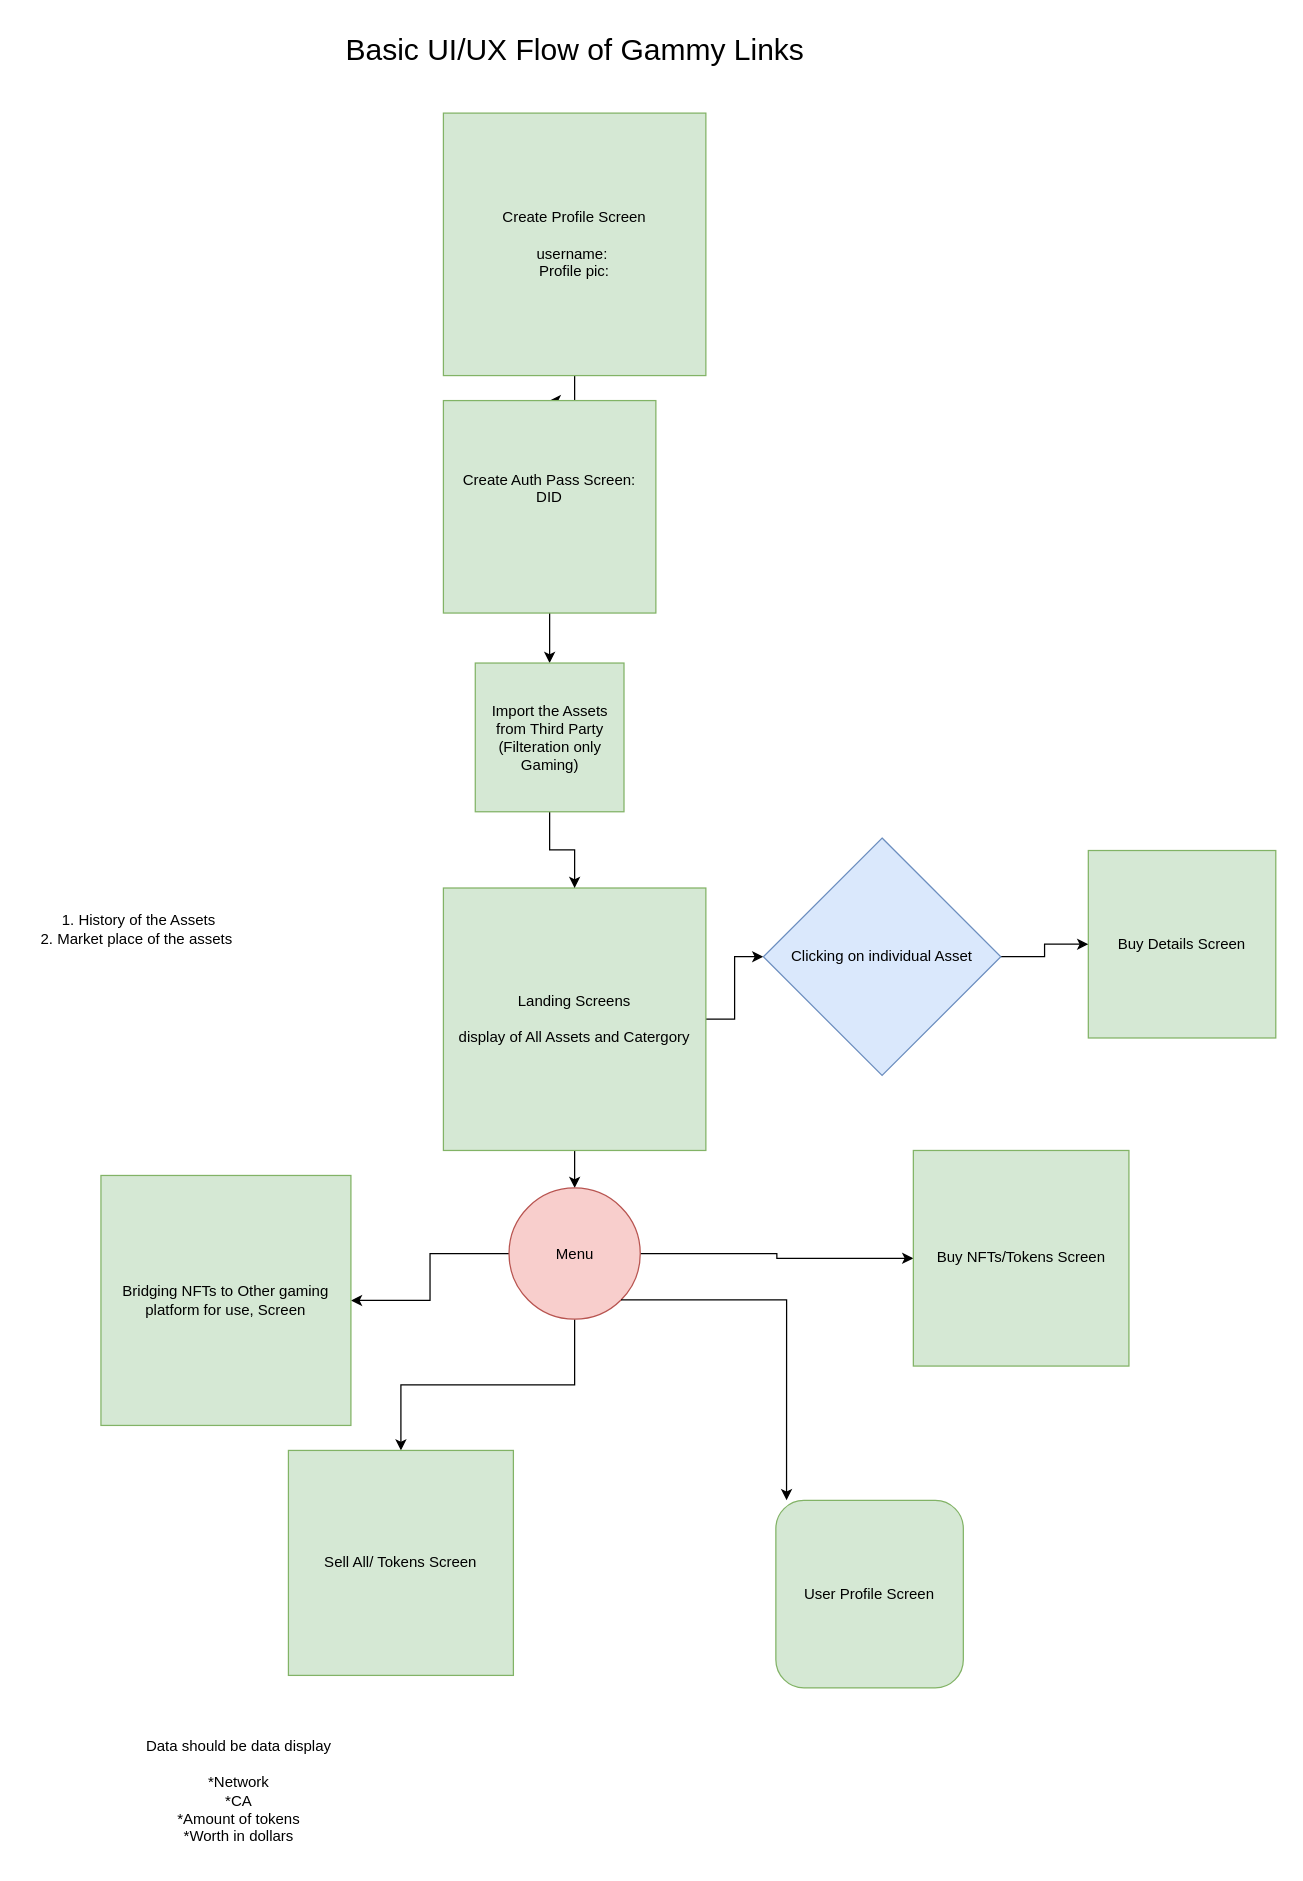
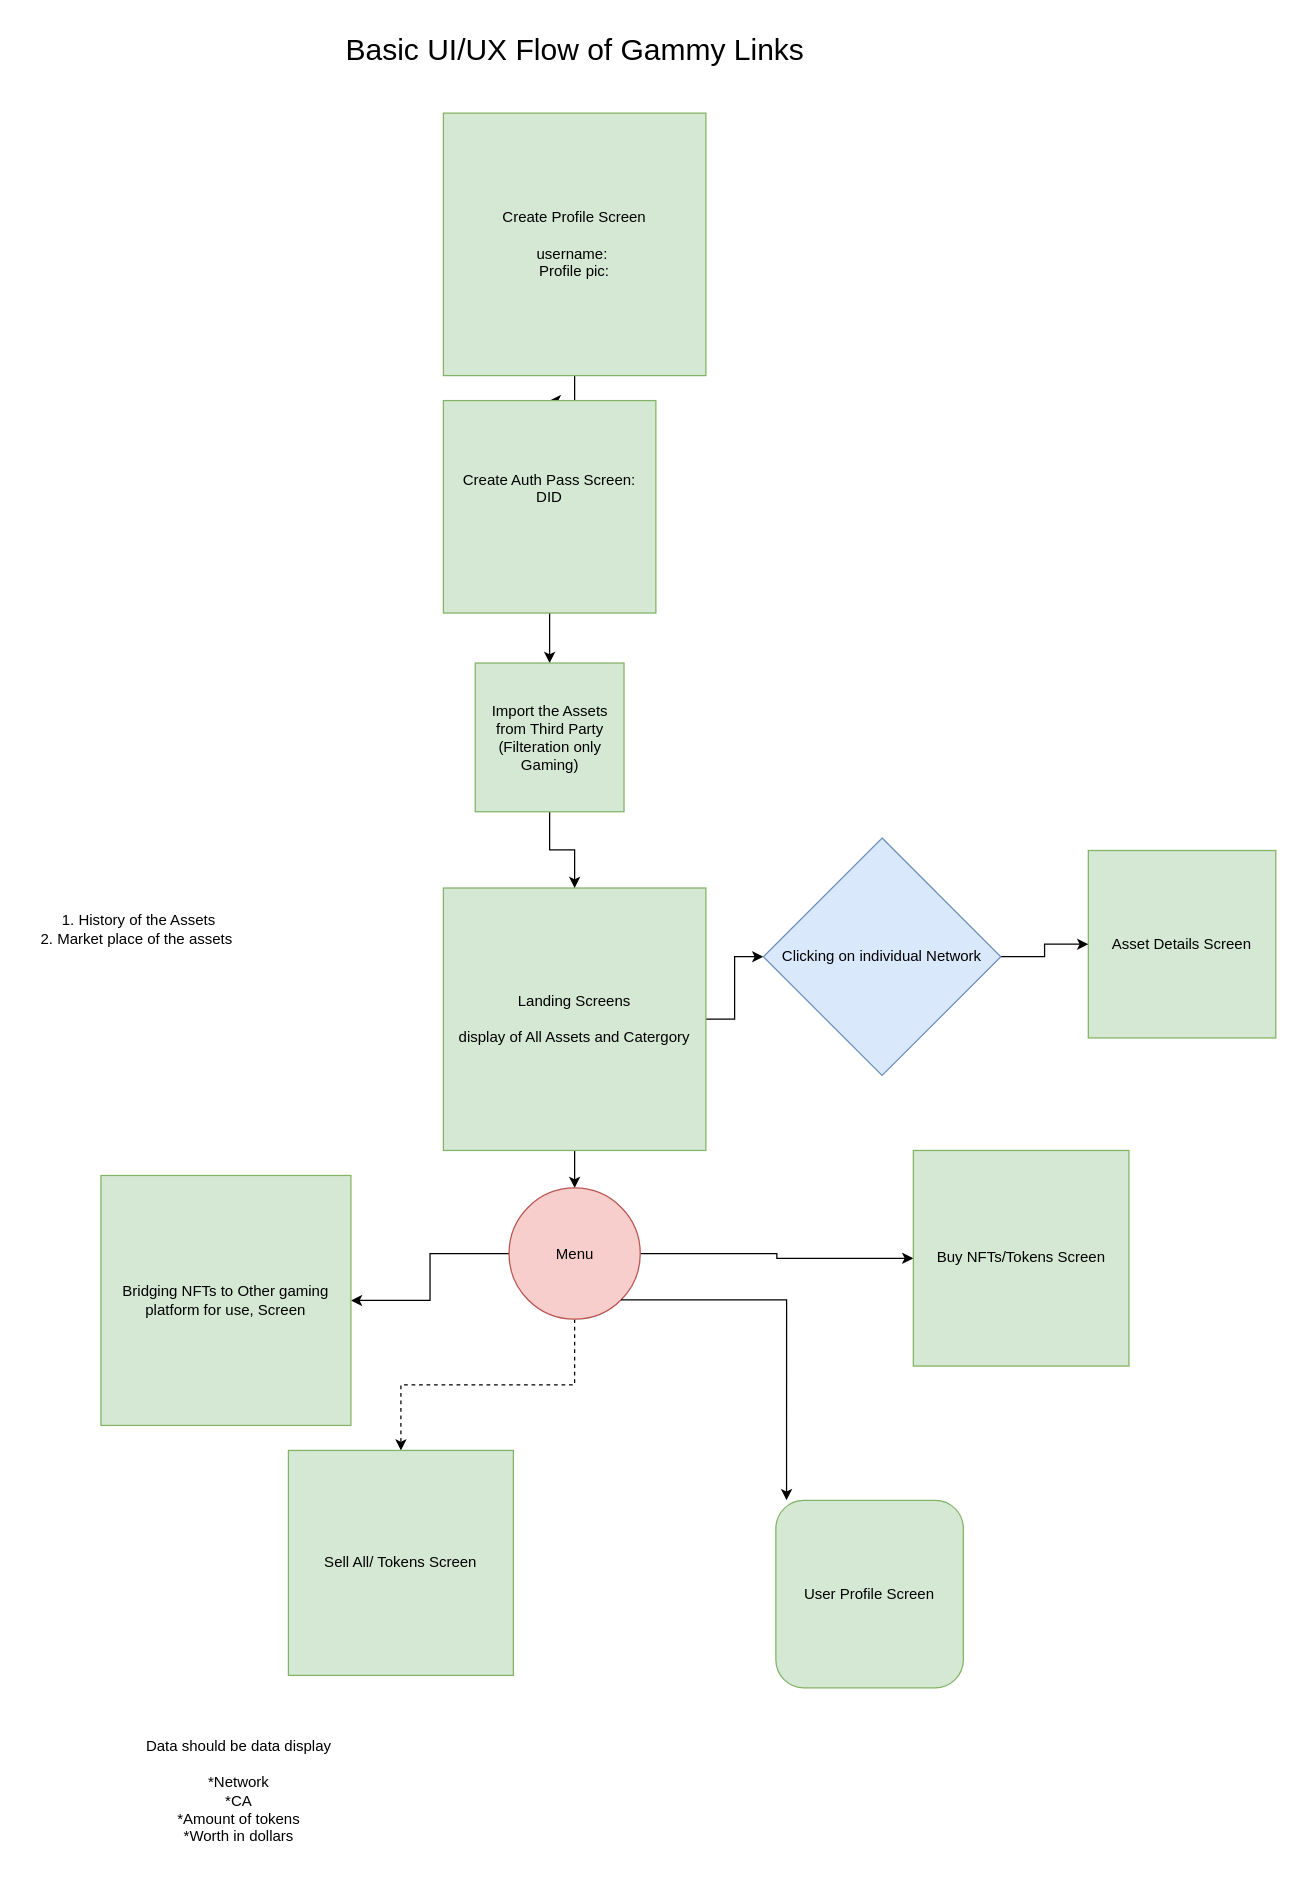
node "Buy Details Screen": label "Buy Details Screen" -> "Asset Details Screen"
node "Clicking on individual Asset": label "Clicking on individual Asset" -> "Clicking on individual Network"
edge "Menu" -> "Sell All/ Tokens Screen": style solid -> dashed
